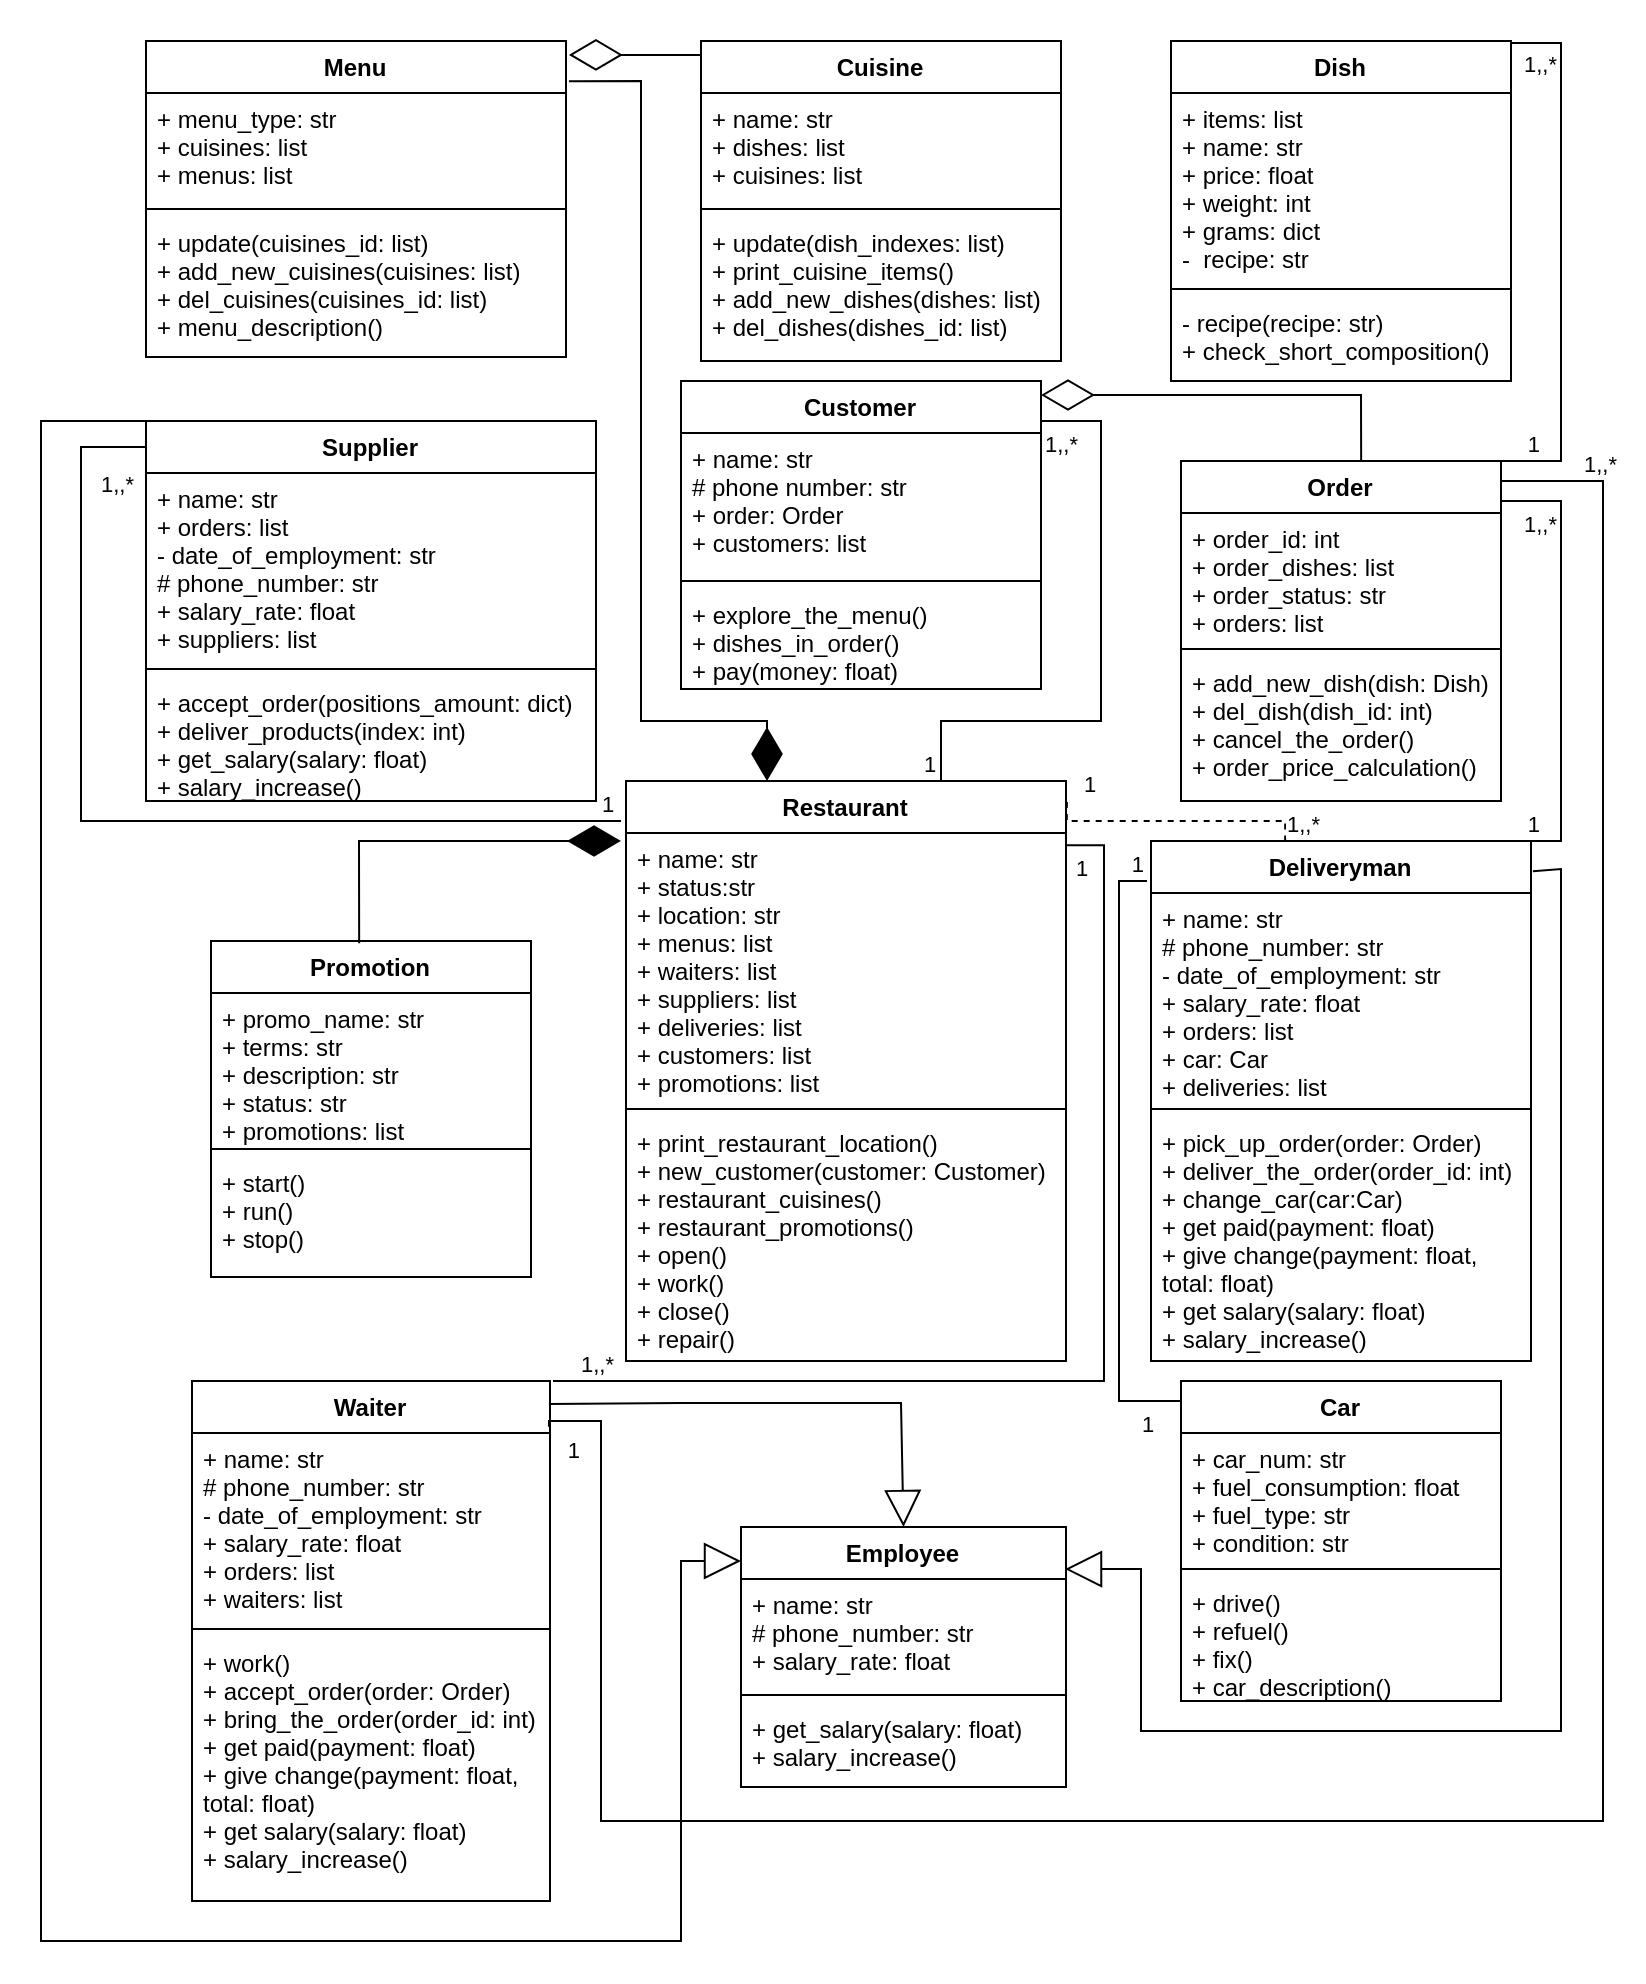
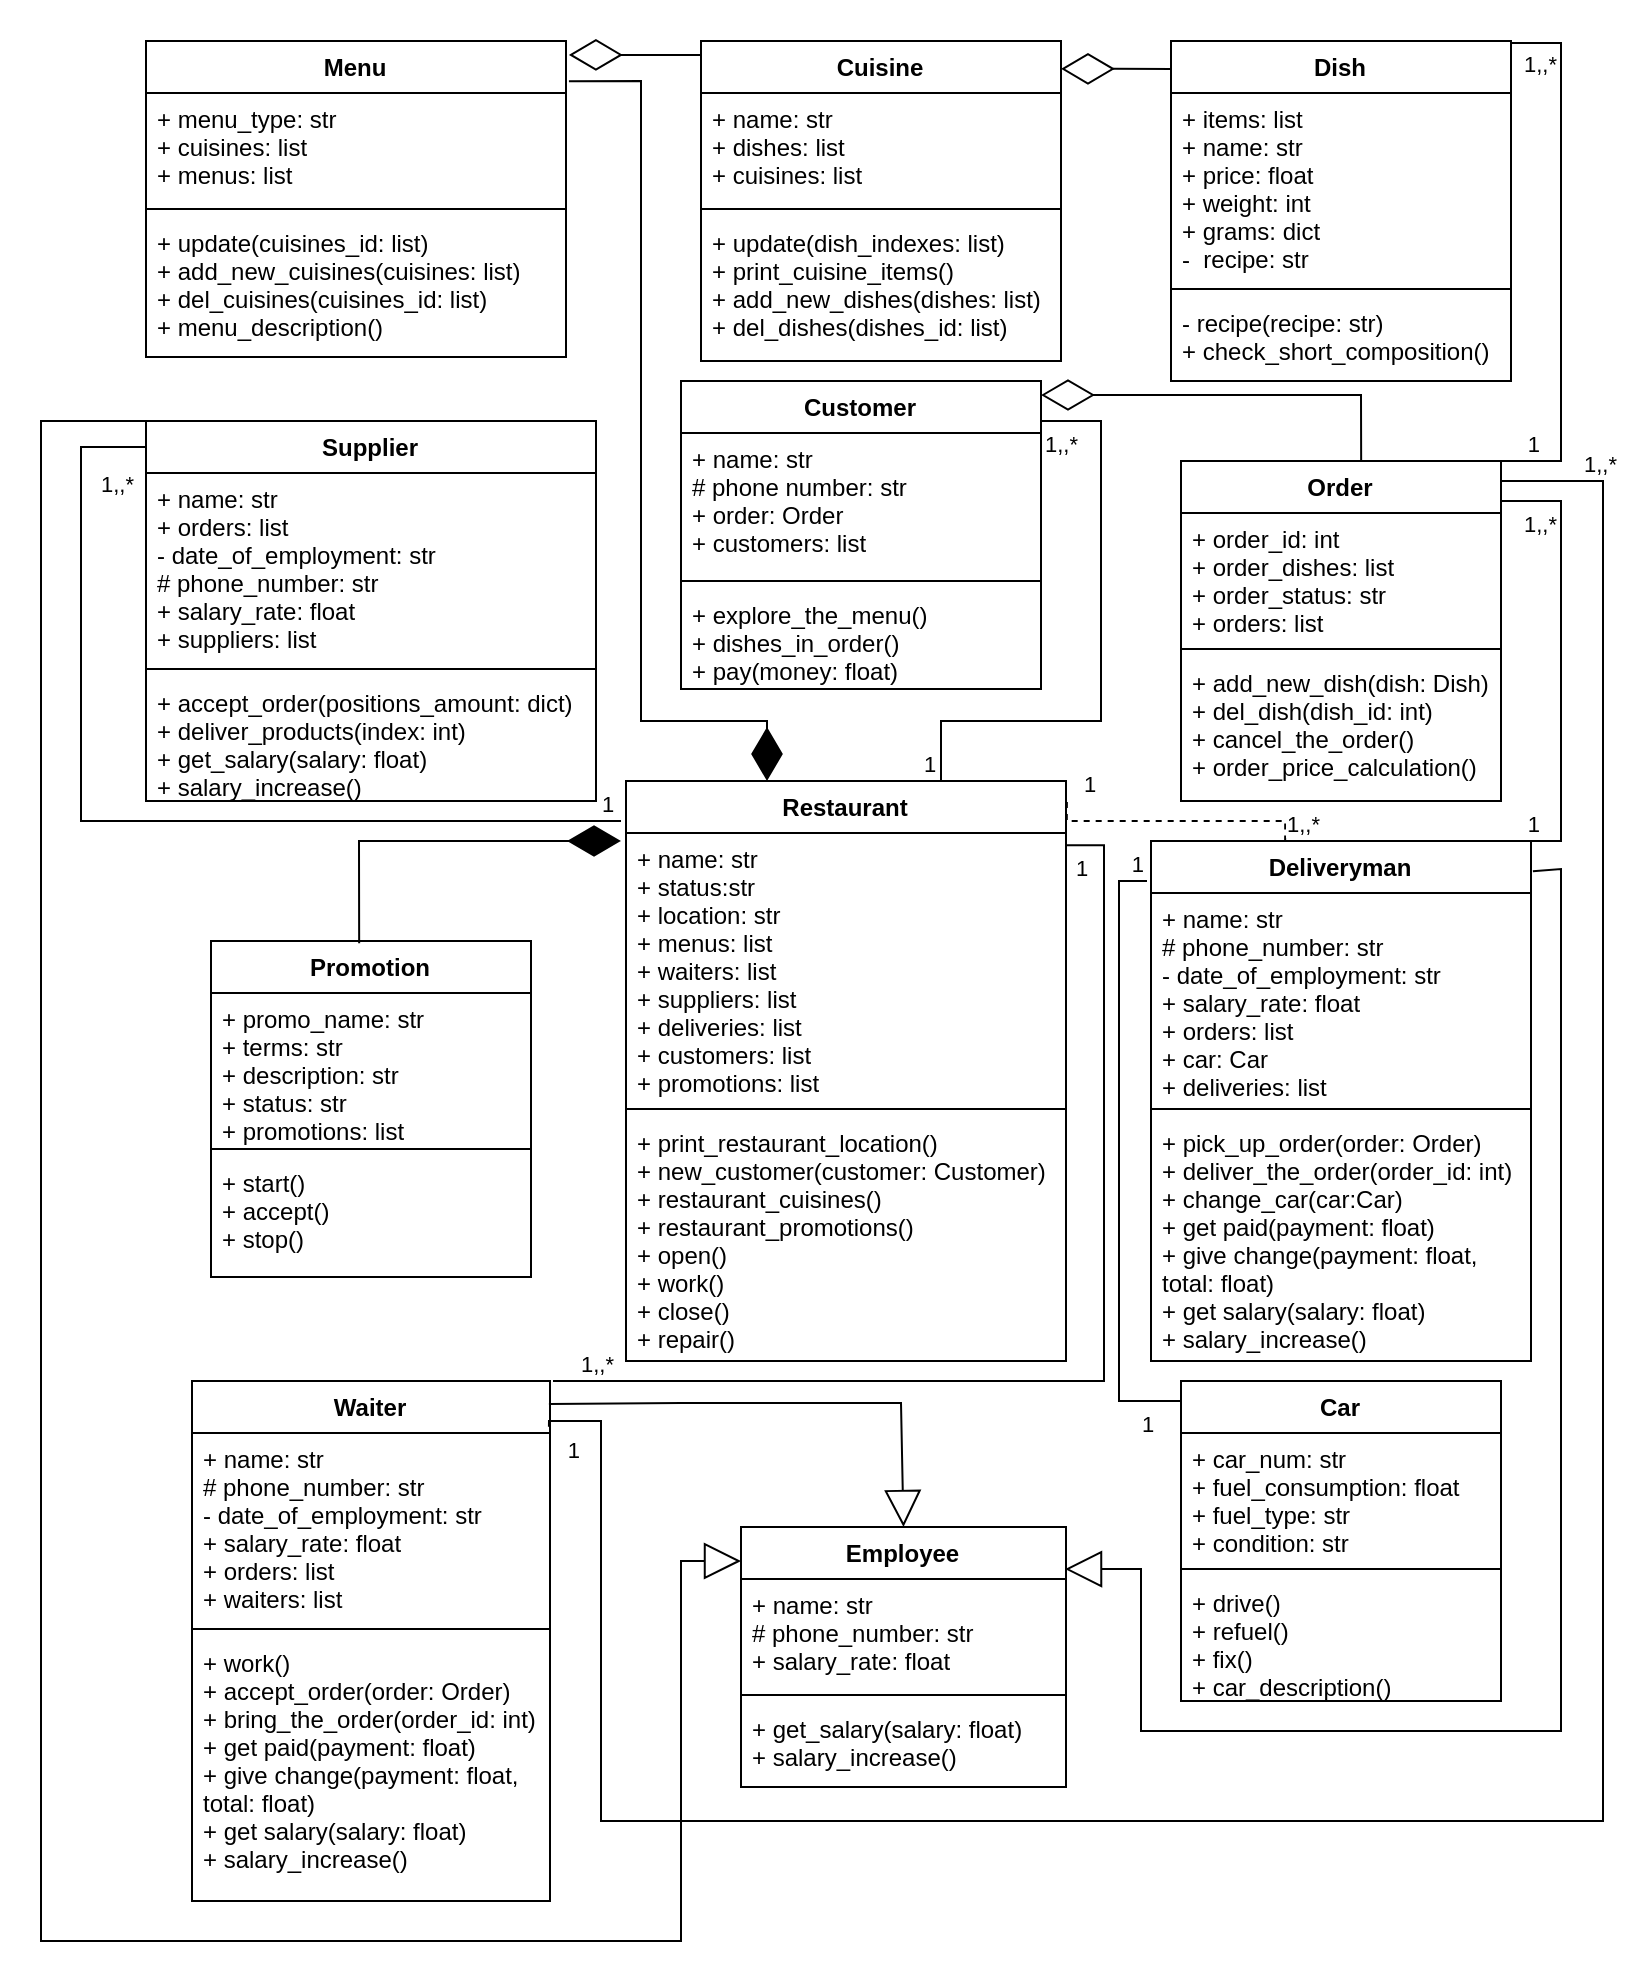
edge "Dish" -> "Cuisine": added
node "+ start() + run() + stop()": label "+ start() + run() + stop()" -> "+ start() + accept() + stop()"
